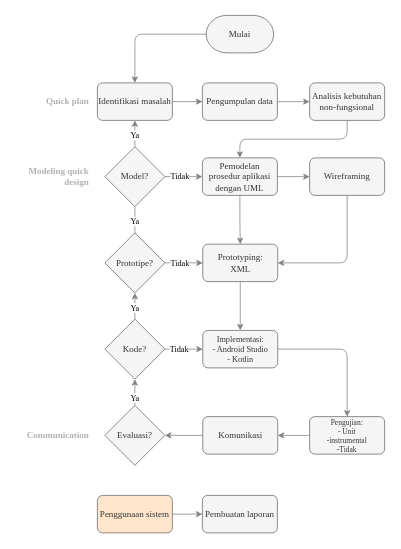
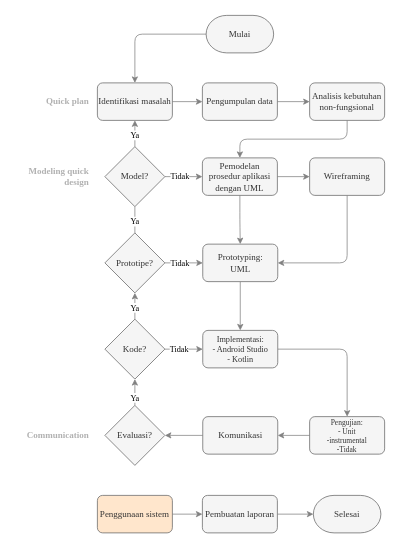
node "Prototyping: XML": label "Prototyping: XML" -> "Prototyping: UML"
edge "Pembuatan laporan" -> "Selesai": added
node "Selesai": added
